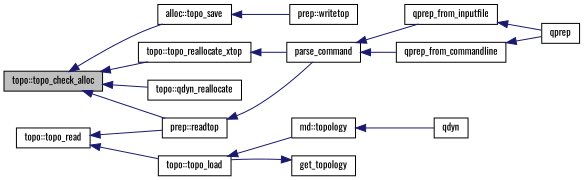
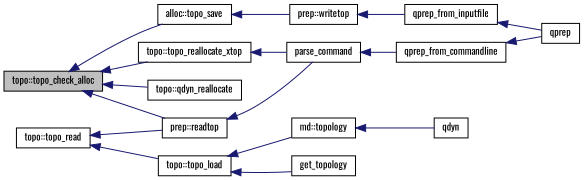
edge "qprep_from_inputfile" -> "parse_command": now "qprep_from_inputfile" -> "prep::writetop"
edge "topo::topo_load" -> "get_topology": reversed
